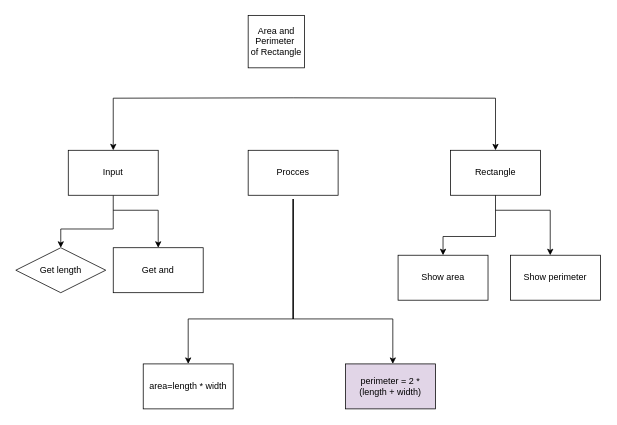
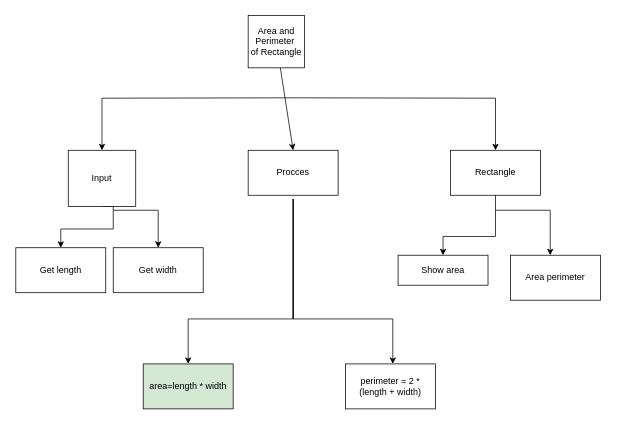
edge "Area and Perimeter of Rectangle" -> "Procces": added
node "Input": size 90x45 -> 68x56
node "Get length": shape diamond -> rectangle
node "Get and": label "Get and" -> "Get width"
node "Show area": size 90x45 -> 90x30
node "Show perimeter": label "Show perimeter" -> "Area perimeter"
node "area=length * width": fillcolor #ffffff -> #d5e8d4
node "perimeter = 2 * (length + width)": fillcolor #e1d5e7 -> #ffffff
